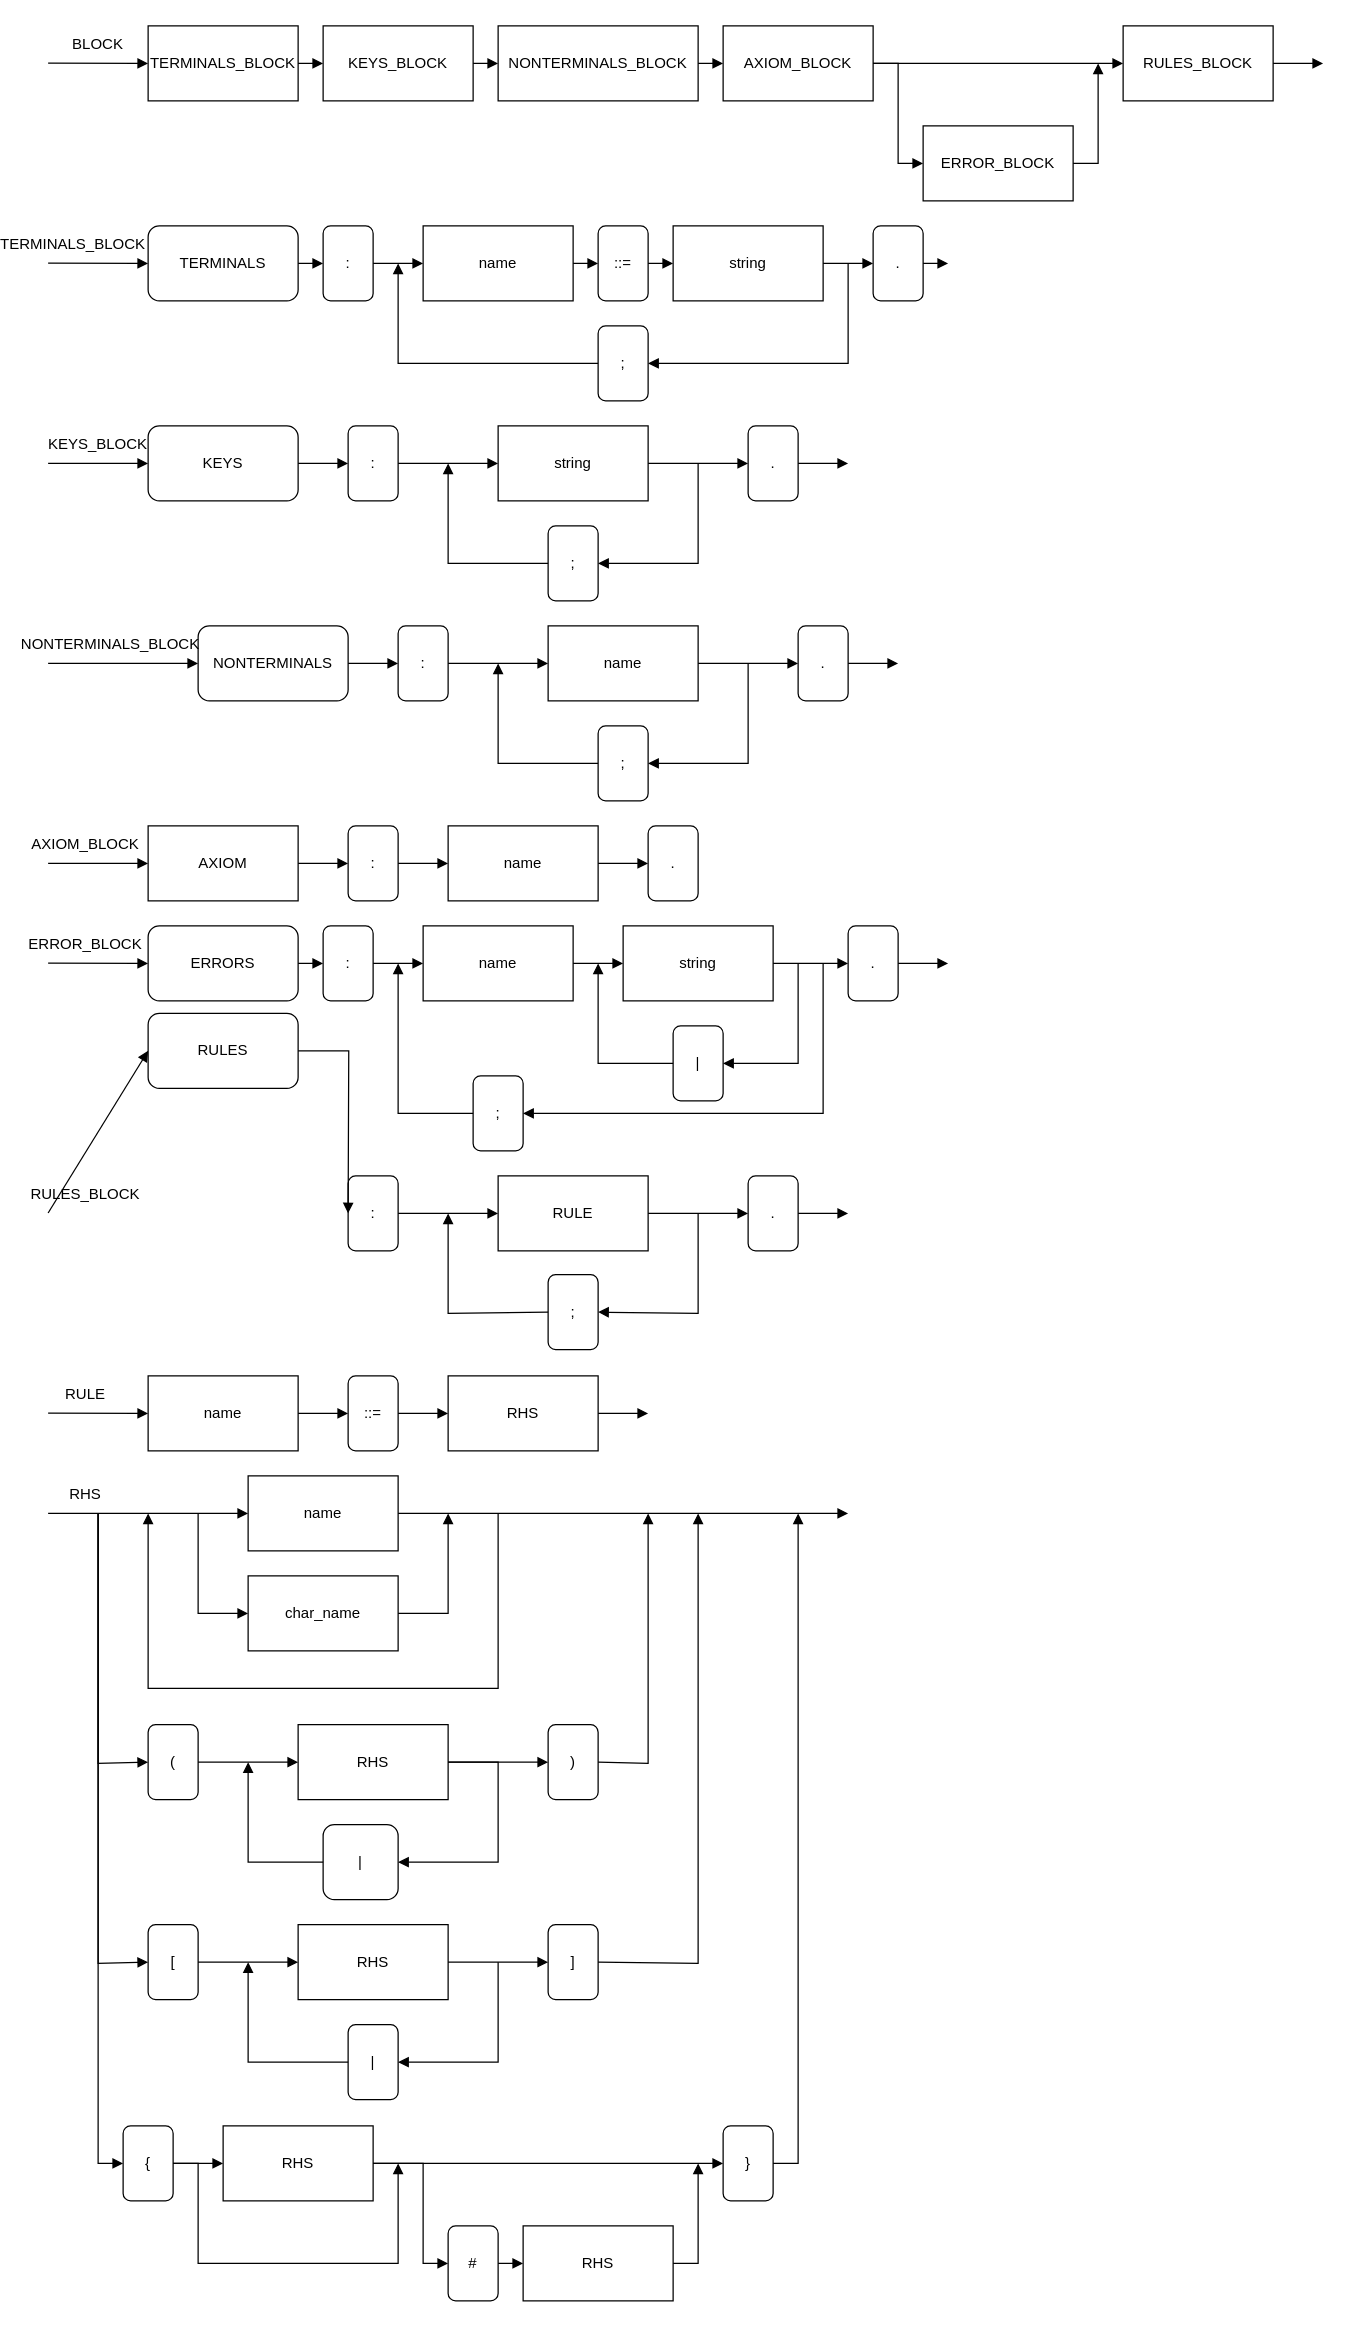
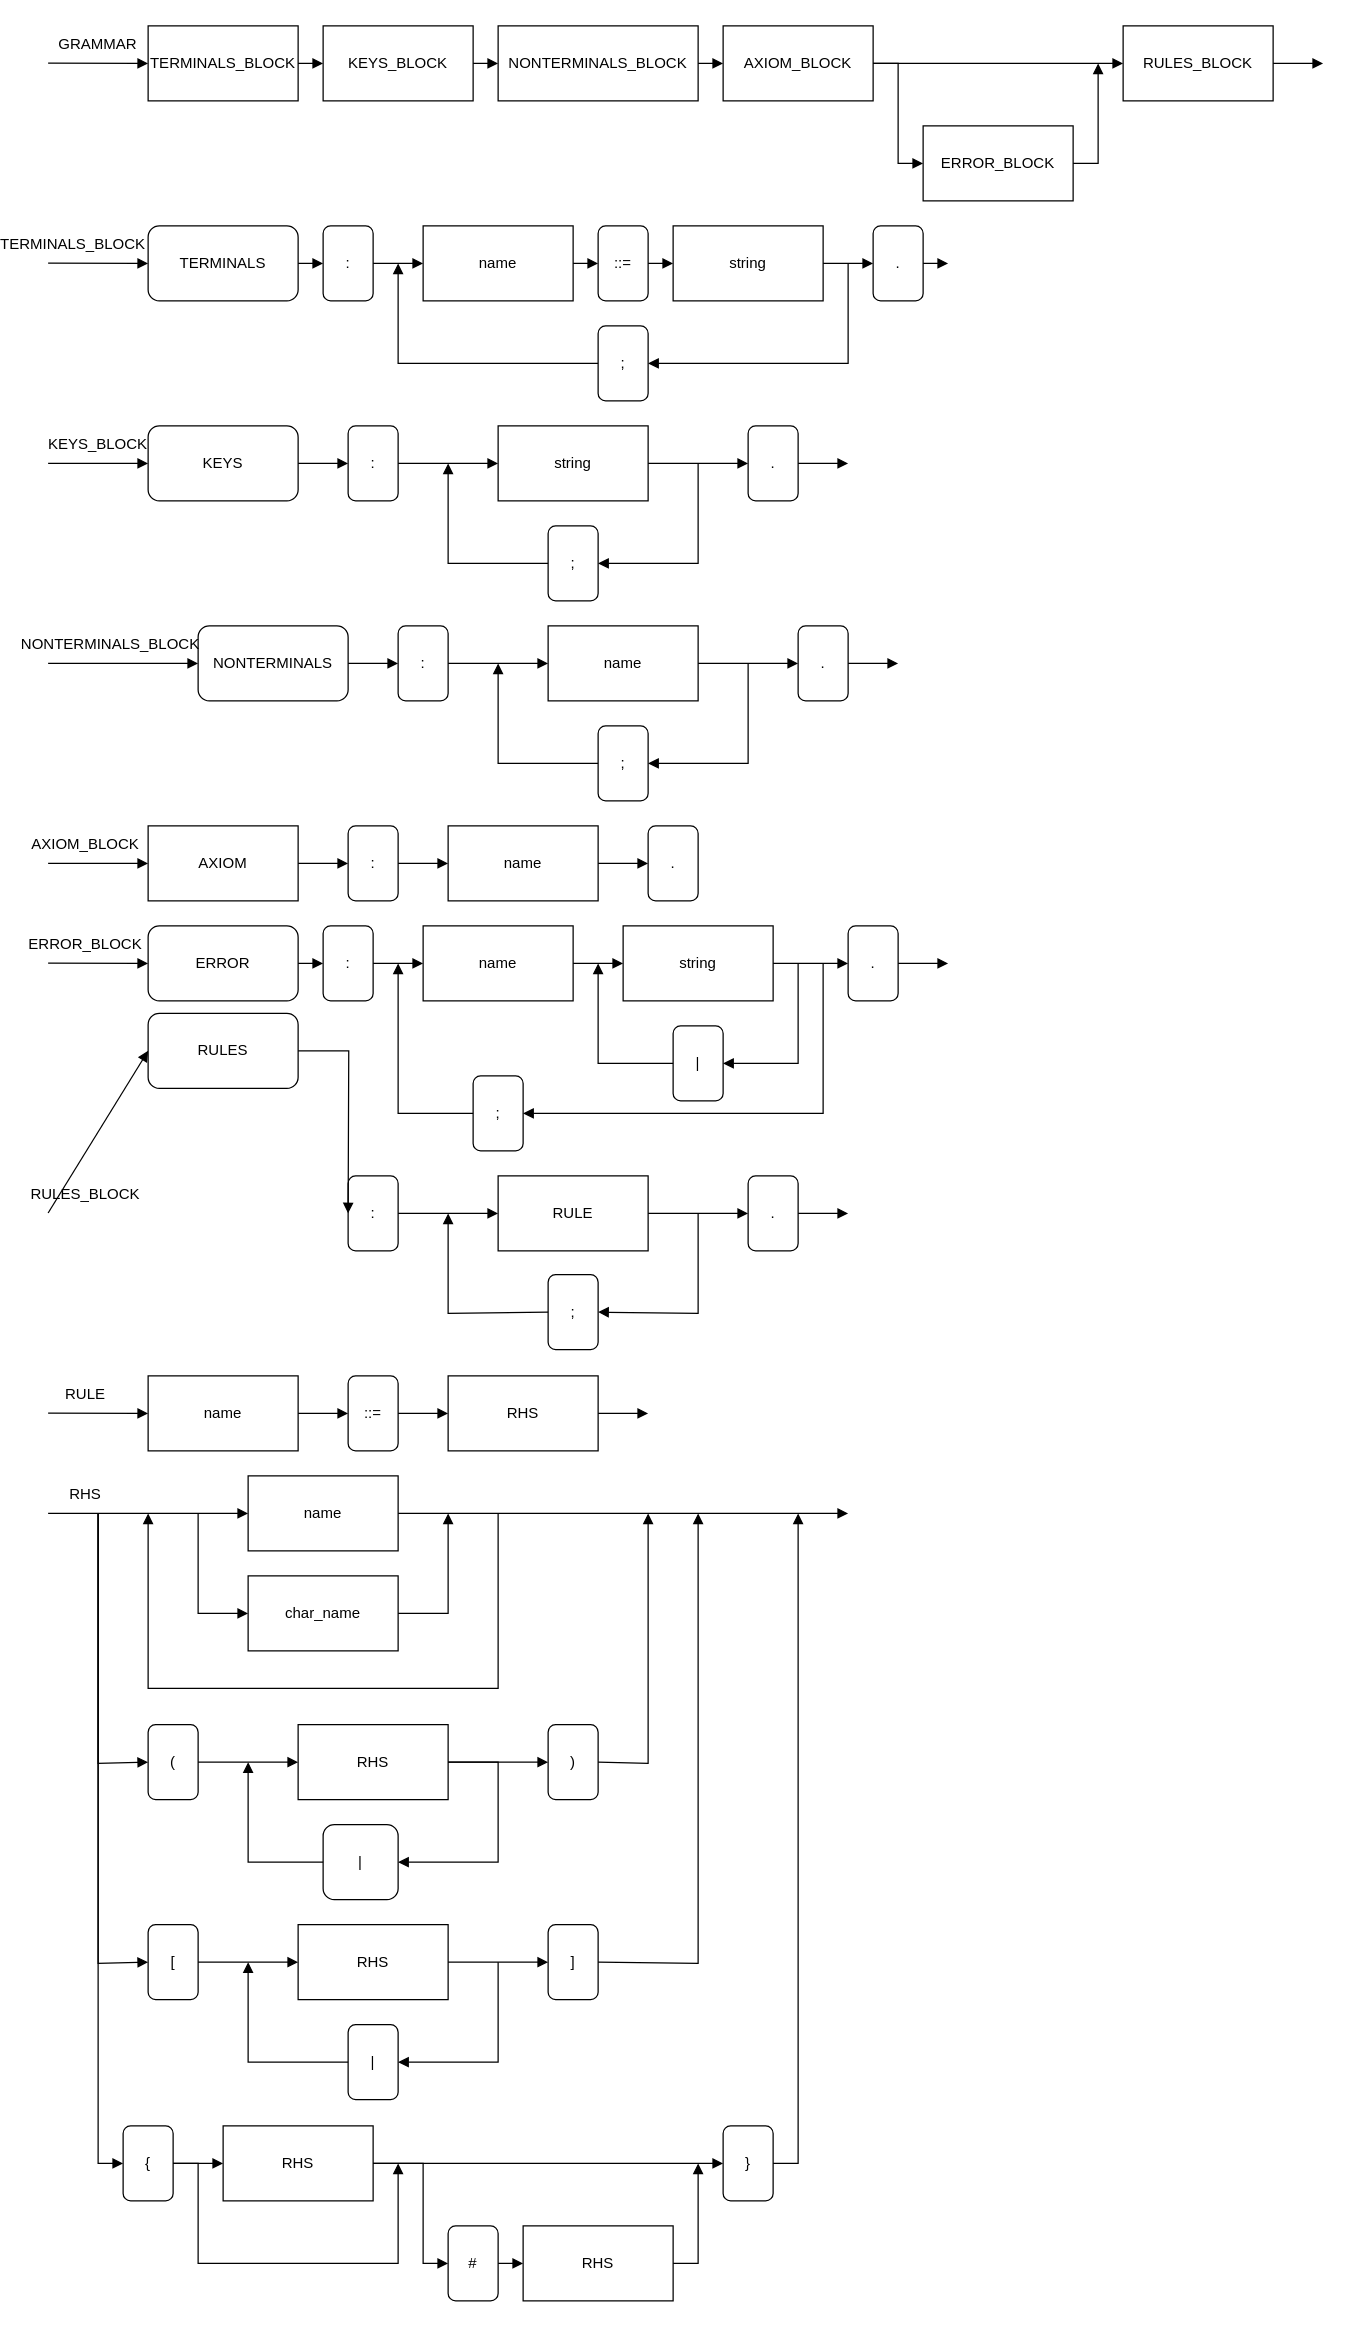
node "BLOCK": label "BLOCK" -> "GRAMMAR"
node "ERRORS": label "ERRORS" -> "ERROR"
